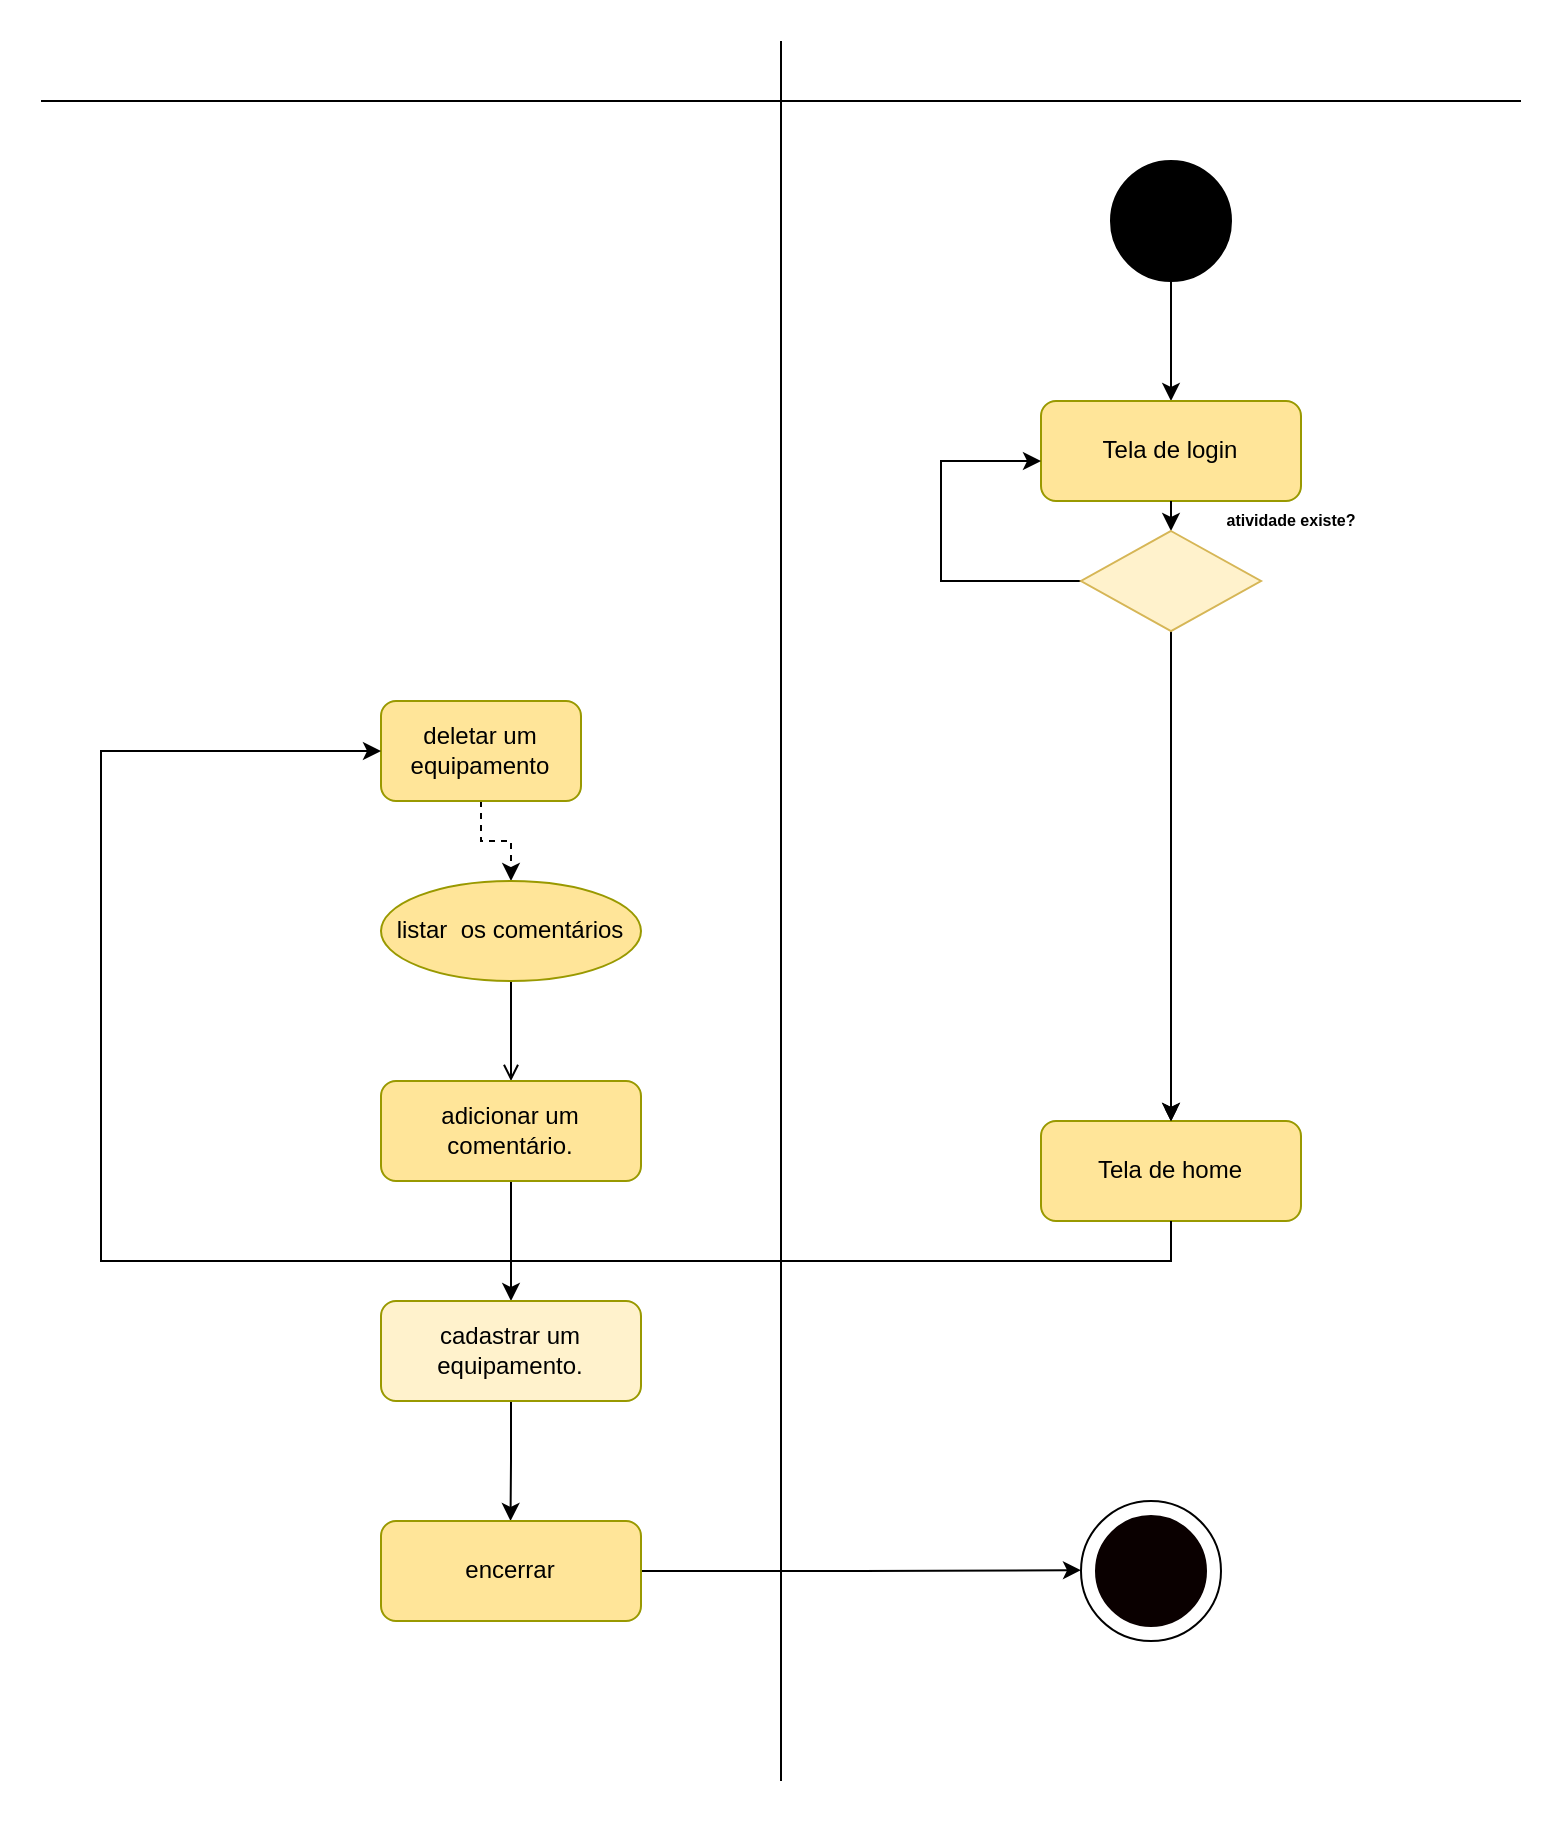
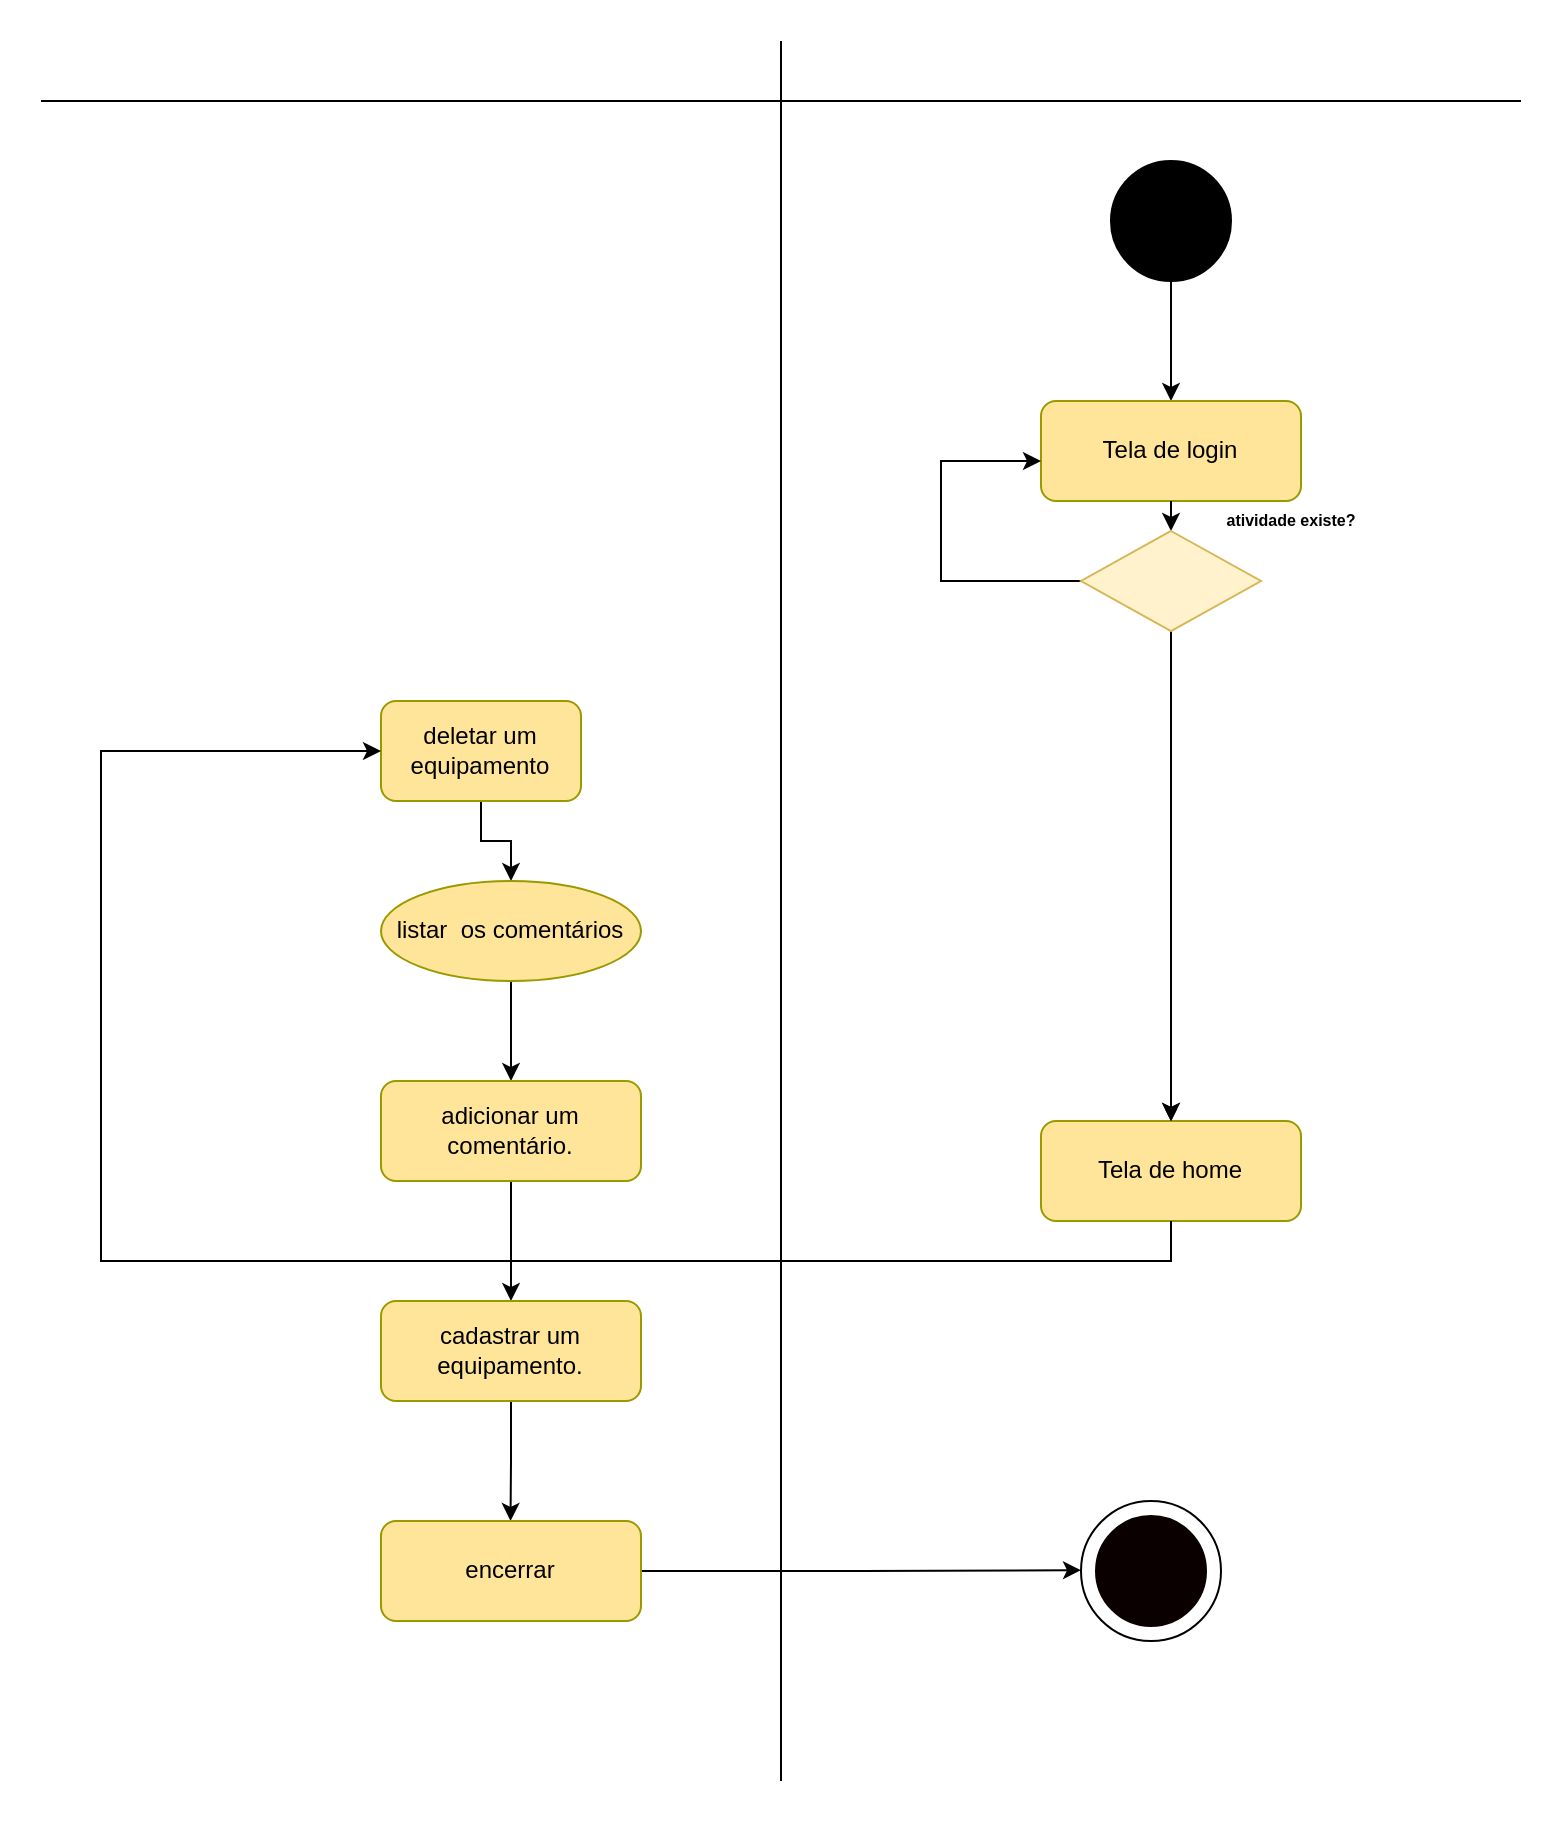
edge "deletar um equipamento" -> "listar os comentários": style dashed -> solid
edge "listar os comentários" -> "adicionar um comentário.": arrowhead open -> classic
node "cadastrar um equipamento.": fillcolor #fff2cc -> #ffe599
